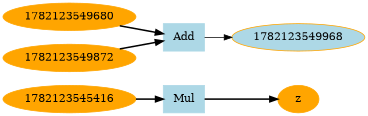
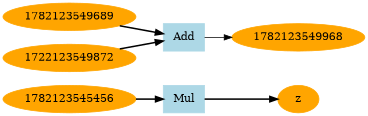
node "1782123549680": label "1782123549680" -> "1782123549689"
node "1782123549968": fillcolor lightblue -> orange
node "1782123549872": label "1782123549872" -> "1722123549872"
node "1782123545416": label "1782123545416" -> "1782123545456"
